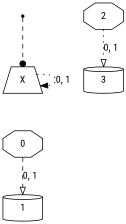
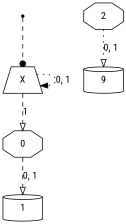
node "3": label "3" -> "9"
edge "X" -> "0": added, label "1"
